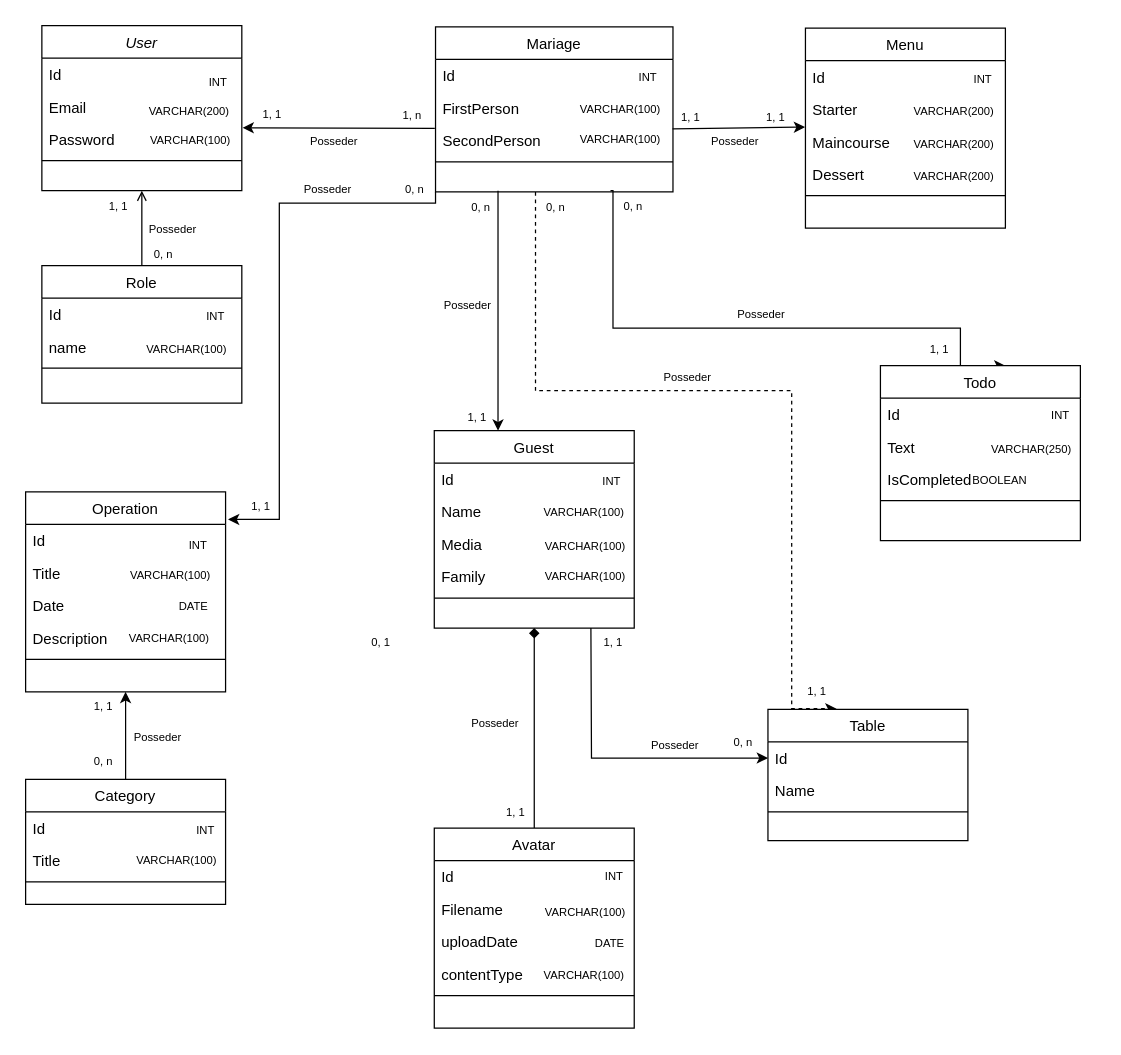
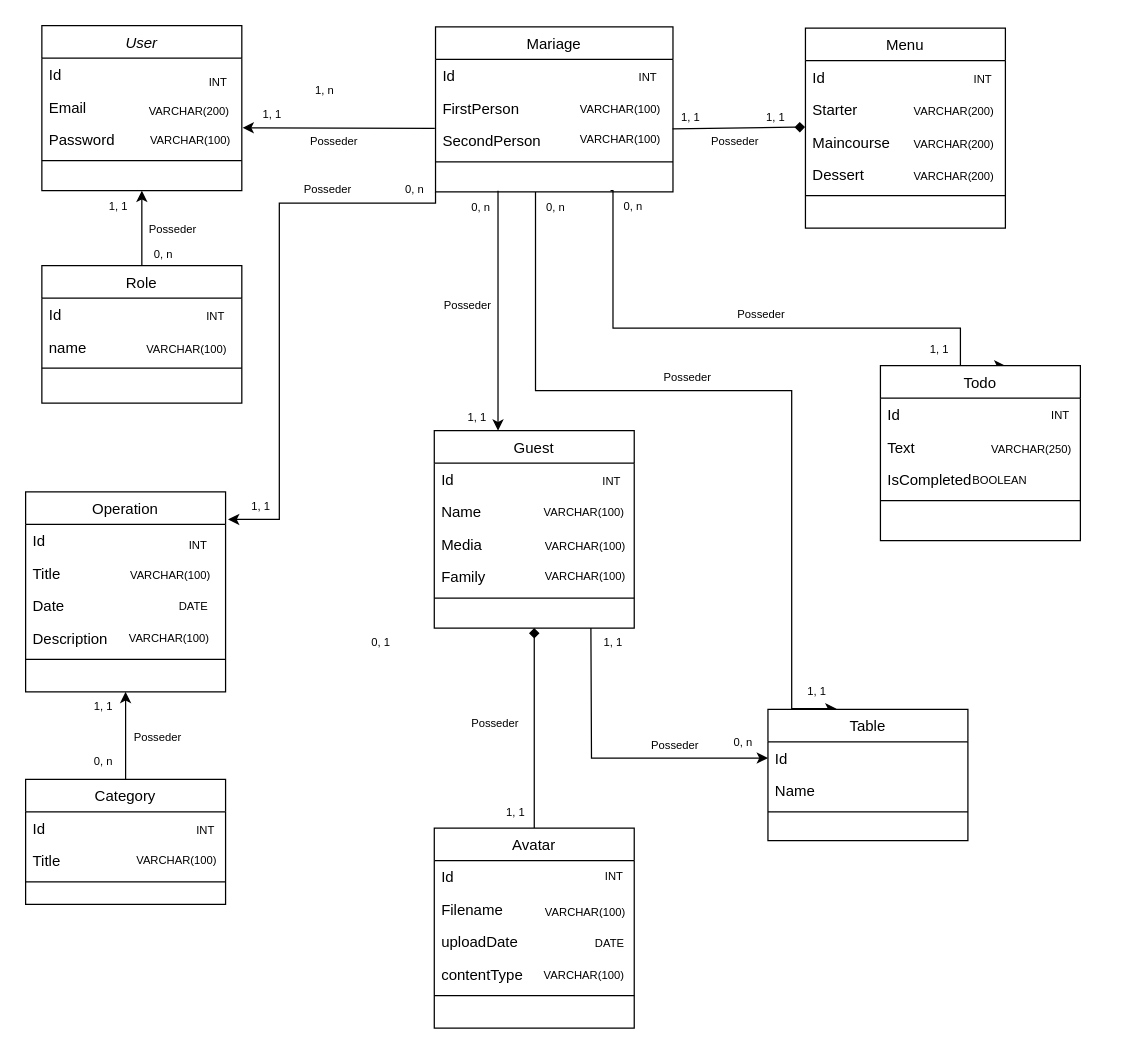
node "1, n": moved (416, 117) -> (328, 92)
edge "SecondPerson" -> "Maincourse": arrowhead classic -> diamond
edge "Role" -> "User": arrowhead open -> classic
edge "Mariage" -> "Table": style dashed -> solid
